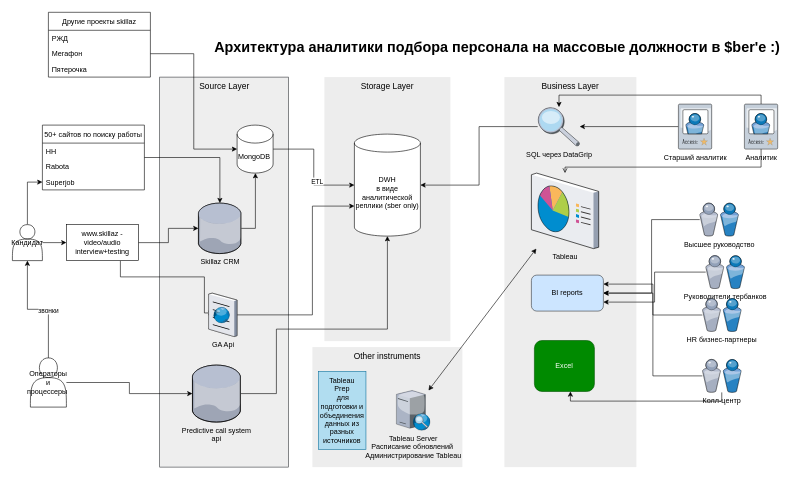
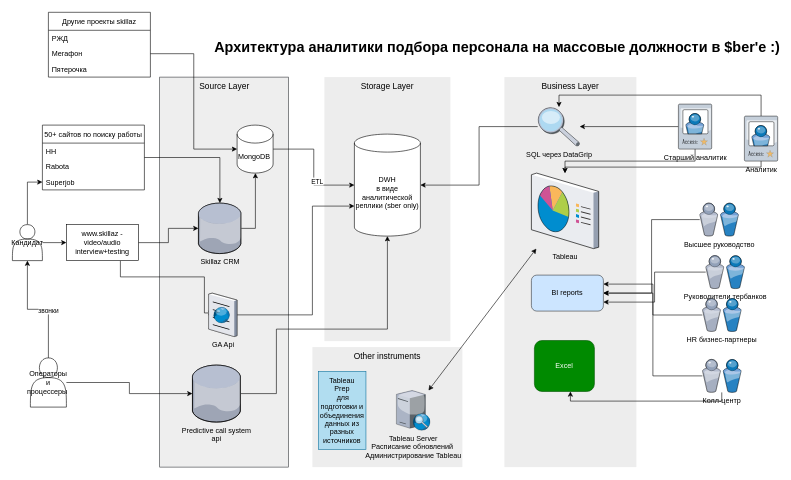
node "Аналитик": moved (761, 127) -> (761, 139)
edge "Старший аналитик" -> "Tableau": added
